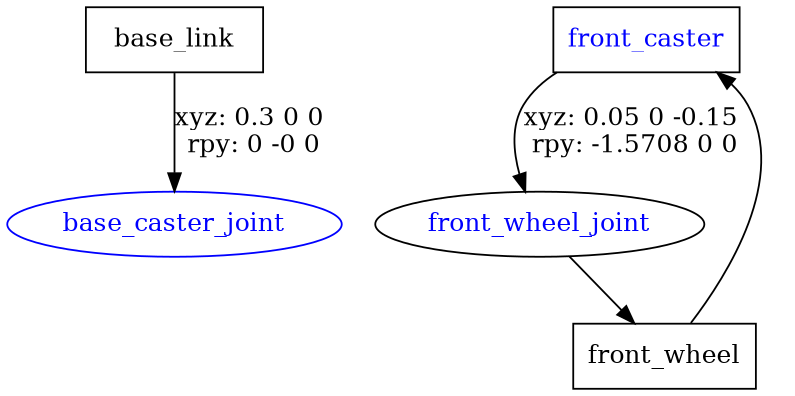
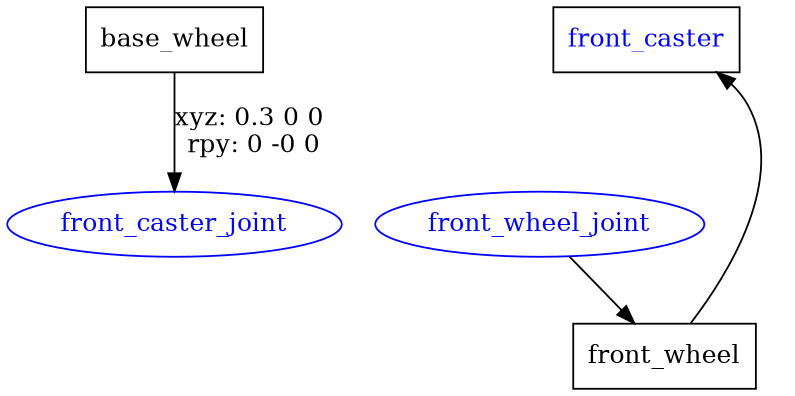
node "base_link": label "base_link" -> "base_wheel"
edge "front_caster" -> "front_wheel_joint": removed, label "xyz: 0.05 0 -0.15 rpy: -1.5708 0 0"
node "base_caster_joint": label "base_caster_joint" -> "front_caster_joint"
node "front_wheel_joint": color black -> blue
